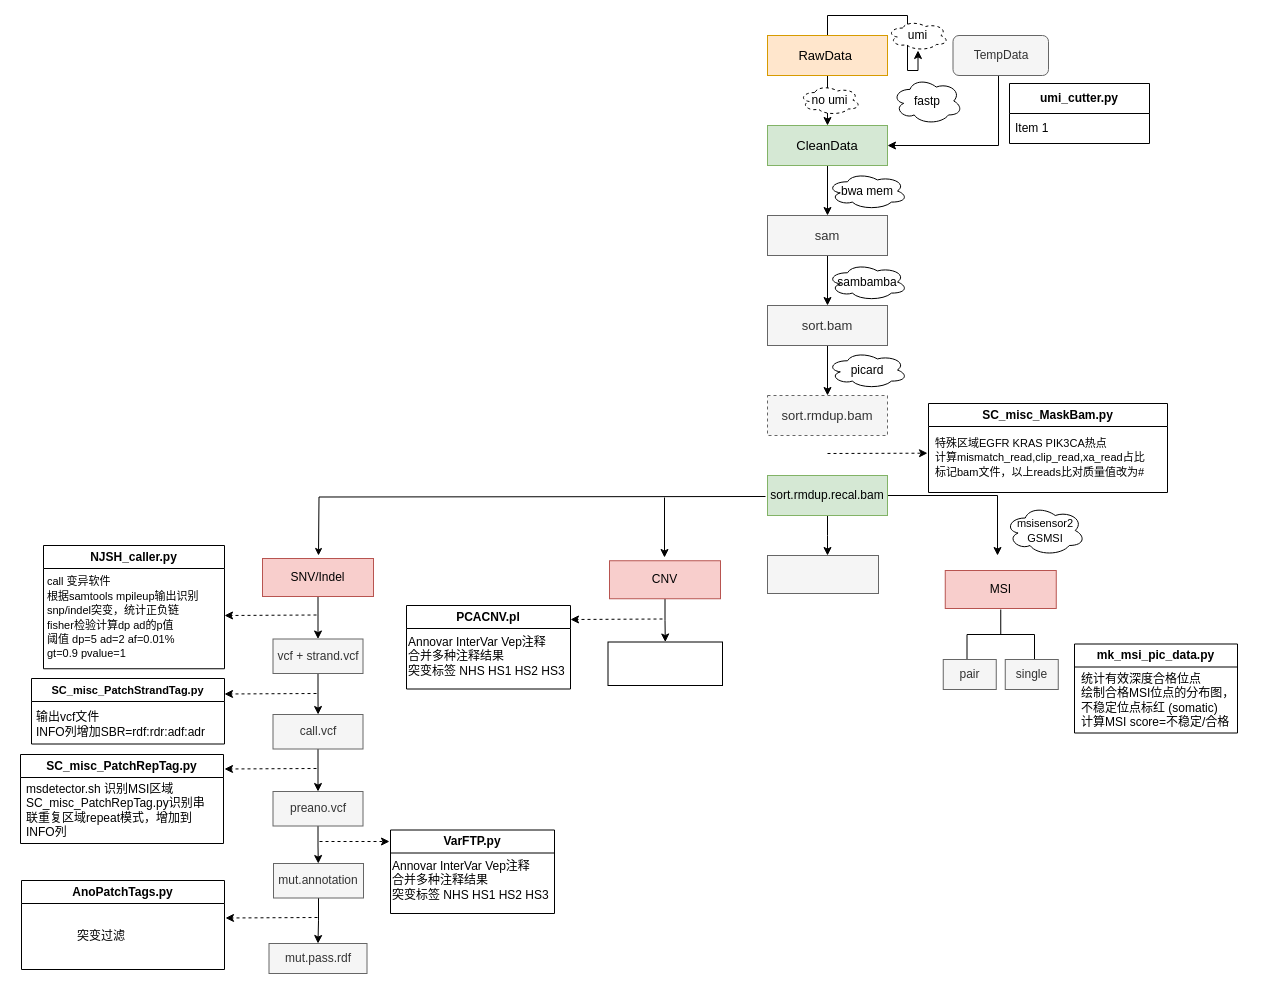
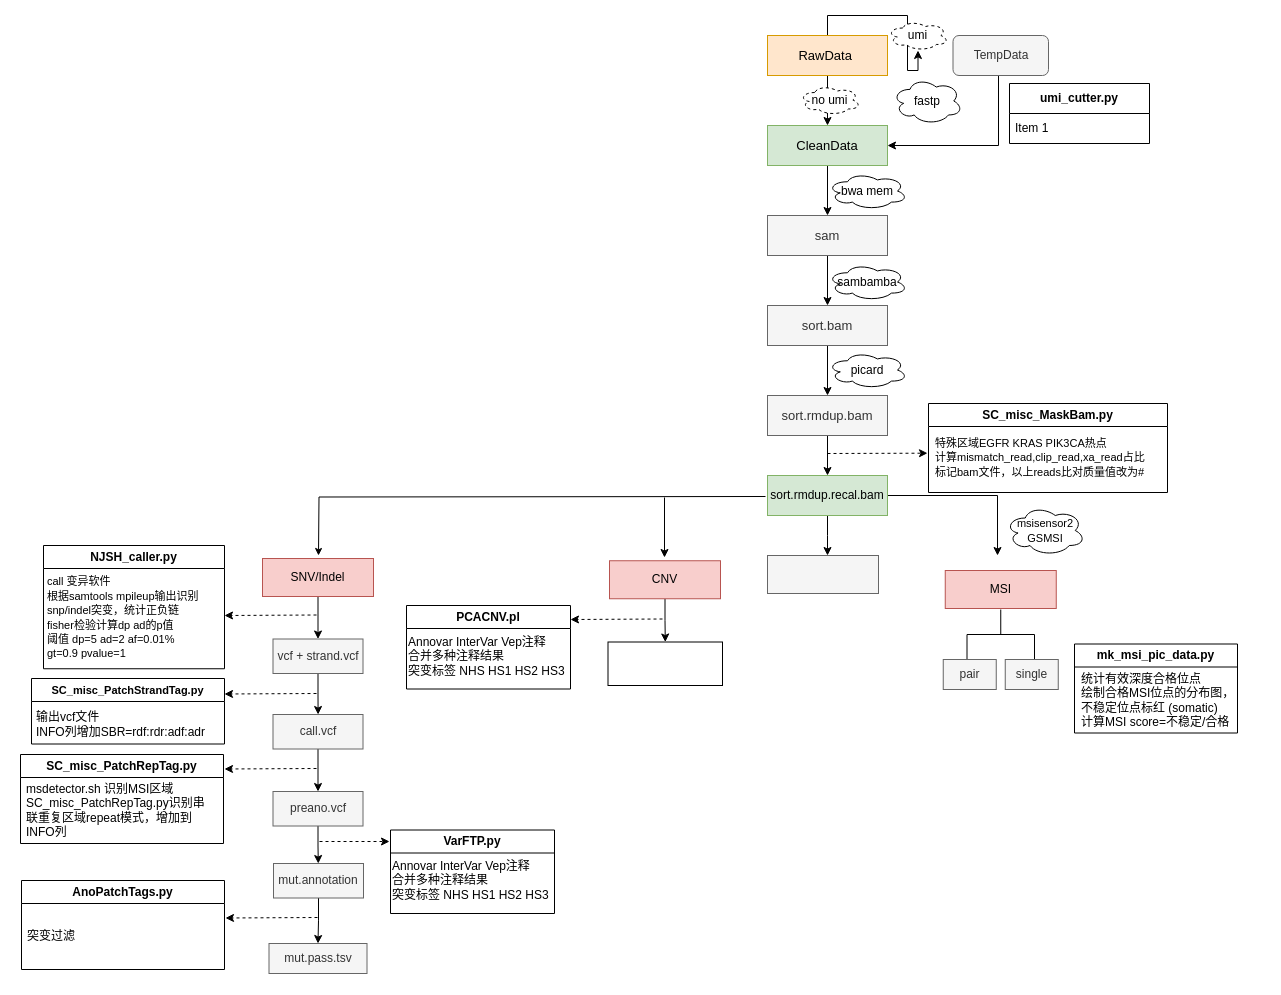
node "sort.rmdup.bam": style dashed -> solid
edge "sort.rmdup.bam" -> "sort.rmdup.recal.bam": added
node "突变过滤": moved (111, 936) -> (61, 936)
node "mut.pass.rdf": label "mut.pass.rdf" -> "mut.pass.tsv"
